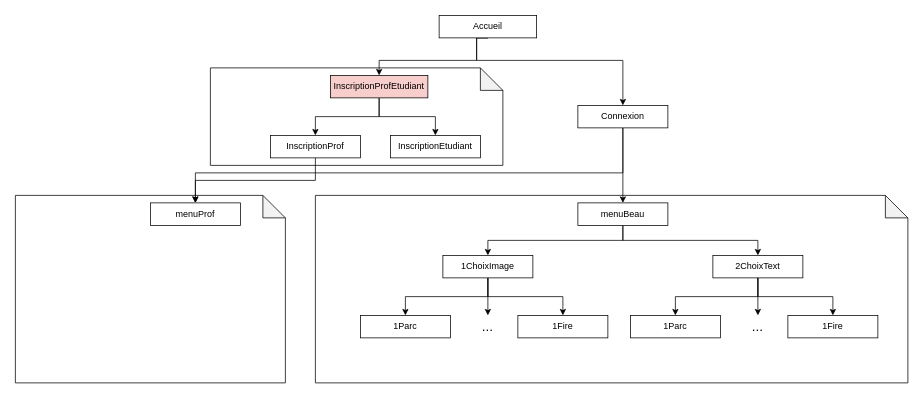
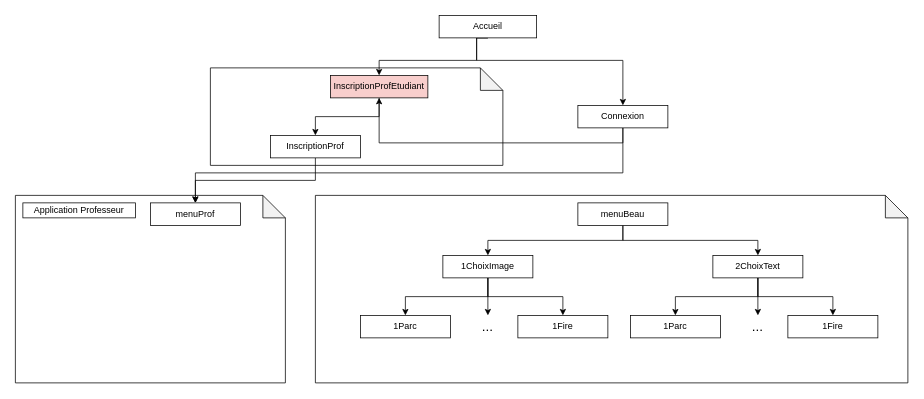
edge "InscriptionProfEtudiant" -> "InscriptionEtudiant": removed
node "InscriptionEtudiant": removed
edge "Connexion" -> "menuBeau": now "Connexion" -> "InscriptionProfEtudiant"
node "Application Professeur": added
